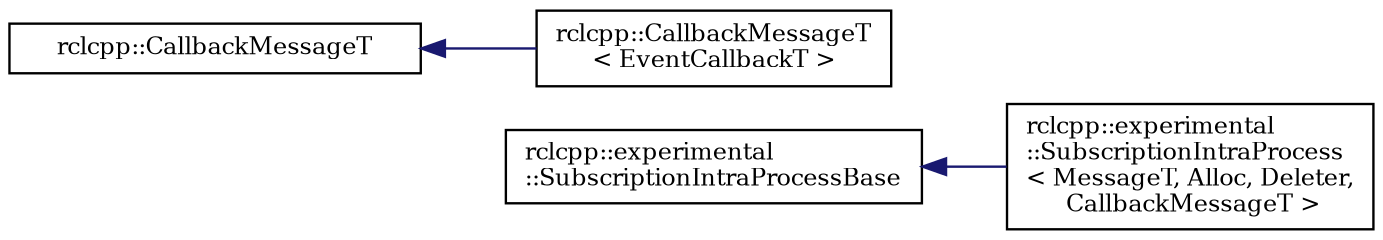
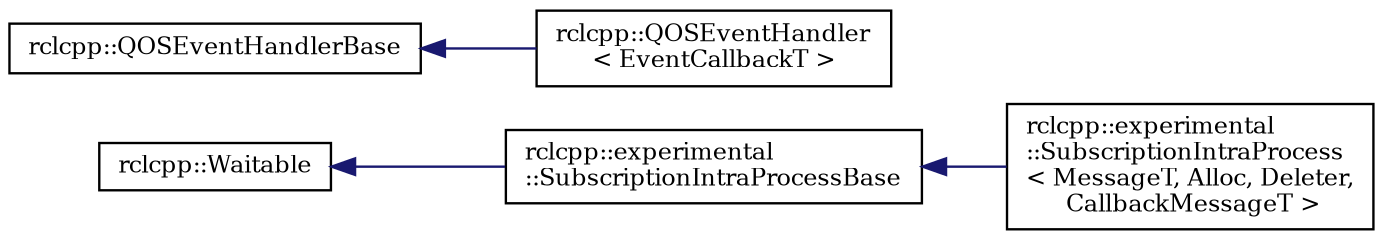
node "rclcpp::CallbackMessageT": label "rclcpp::CallbackMessageT" -> "rclcpp::QOSEventHandlerBase"
node "rclcpp::CallbackMessageT < EventCallbackT >": label "rclcpp::CallbackMessageT < EventCallbackT >" -> "rclcpp::QOSEventHandler < EventCallbackT >"
node "rclcpp::Waitable": added
